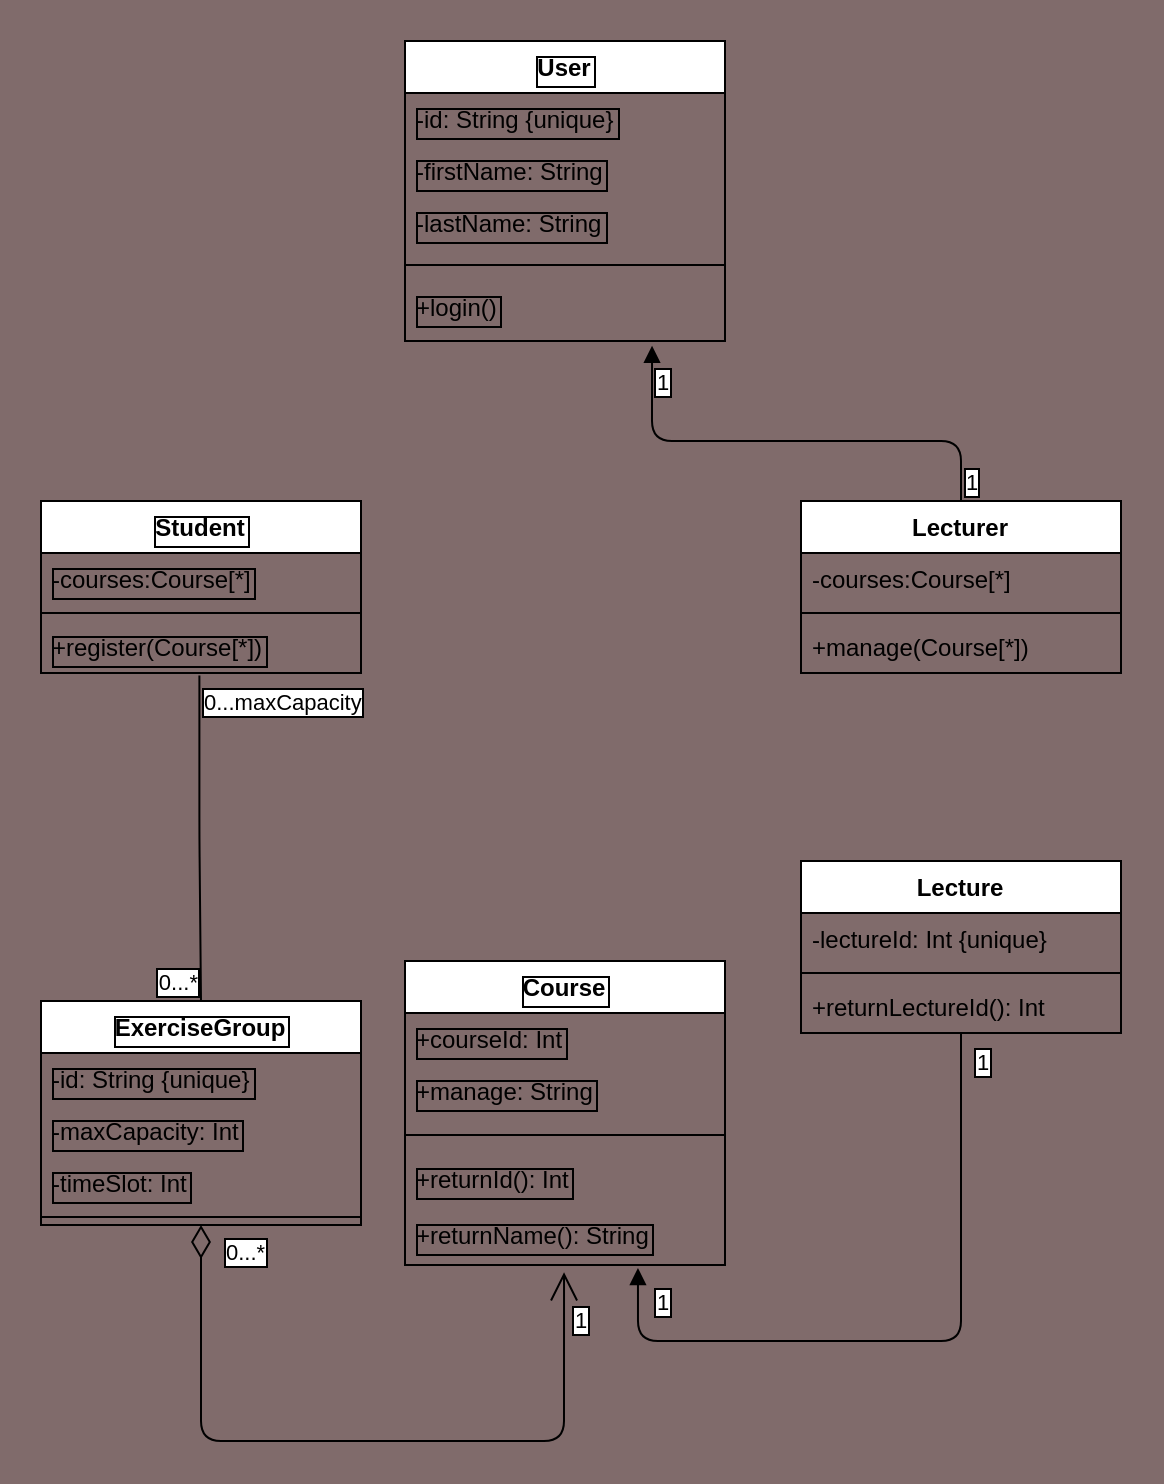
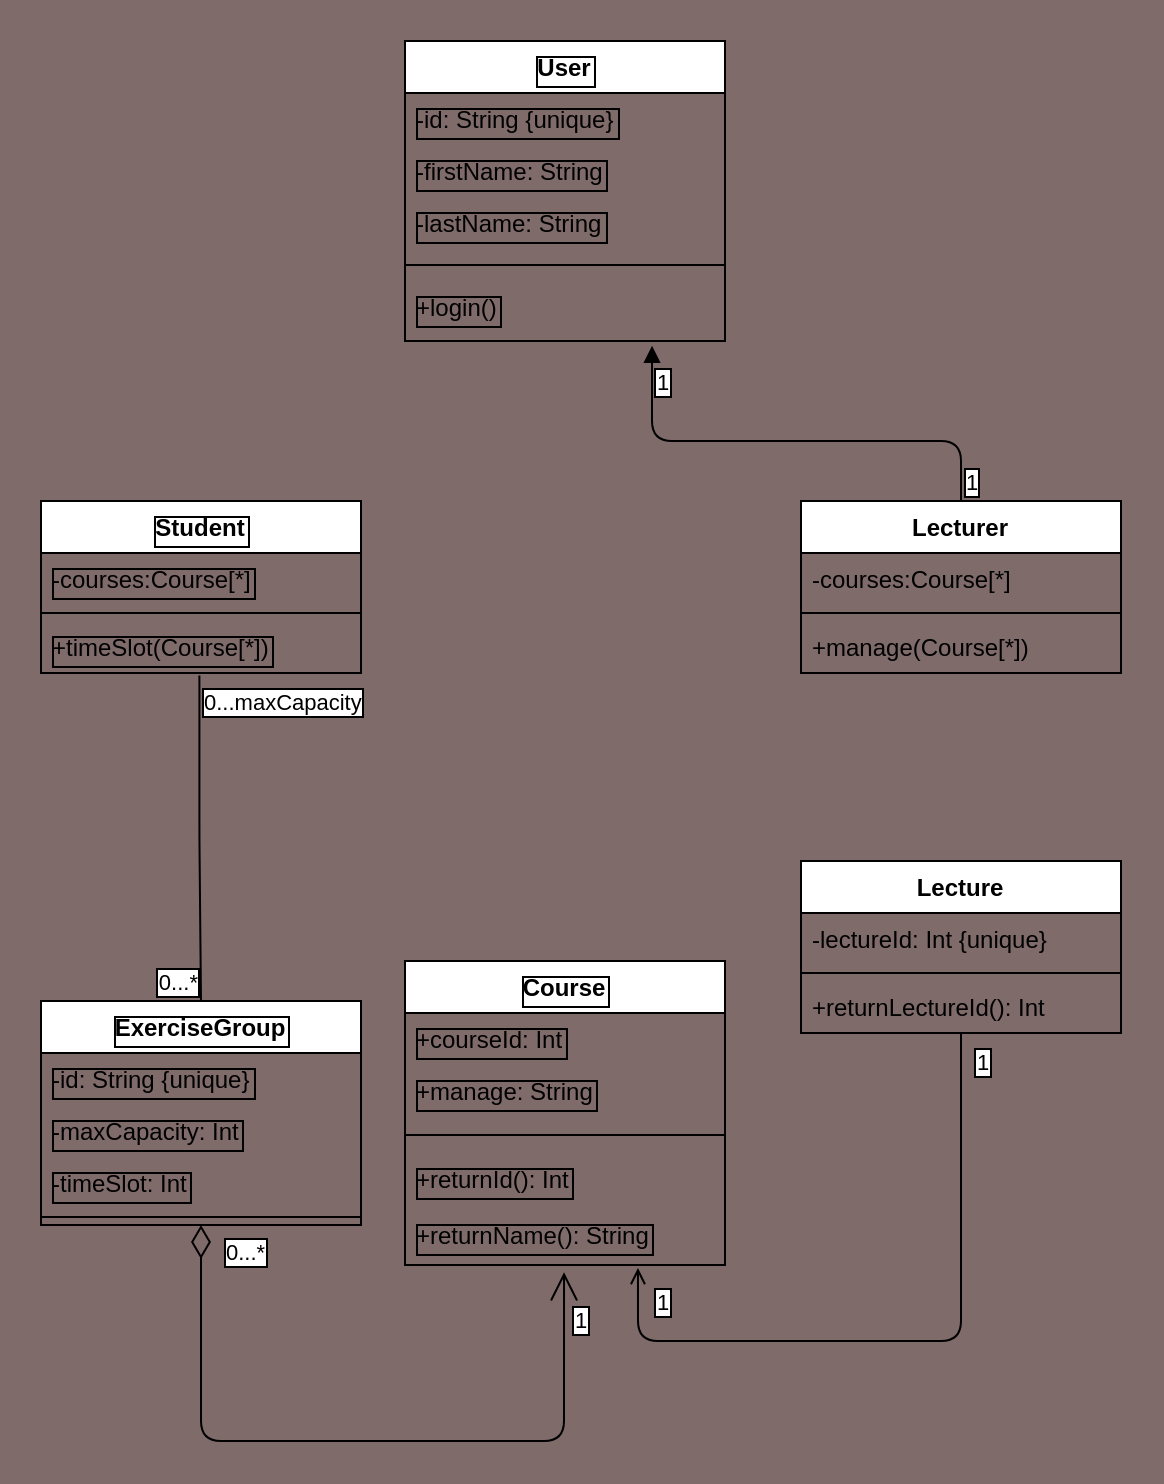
node "+register(Course[*])": label "+register(Course[*])" -> "+timeSlot(Course[*])"
edge "Lecture" -> "+returnName(): String": arrowhead block -> open
